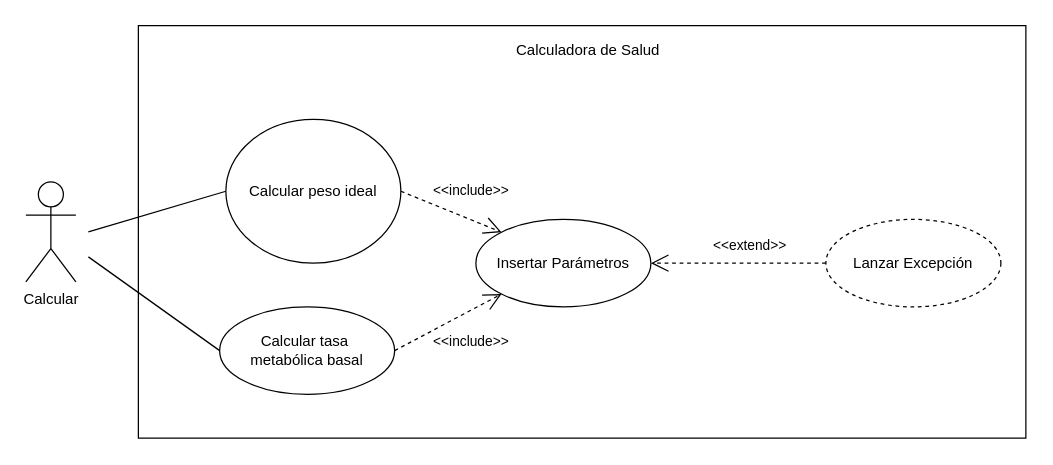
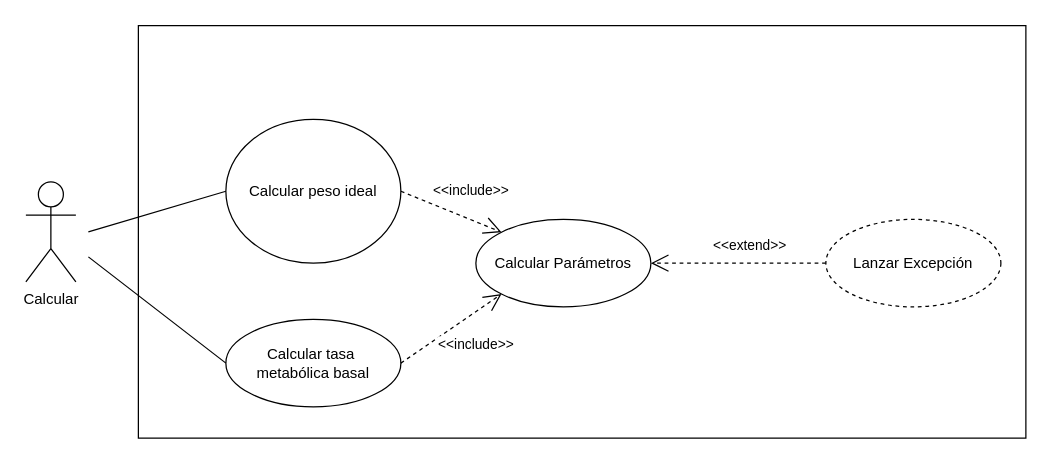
node "Calculadora de Salud": removed
node "Insertar Parámetros": label "Insertar Parámetros" -> "Calcular Parámetros"
node "Calcular tasa metabólica basal": moved (307, 351) -> (313, 363)
